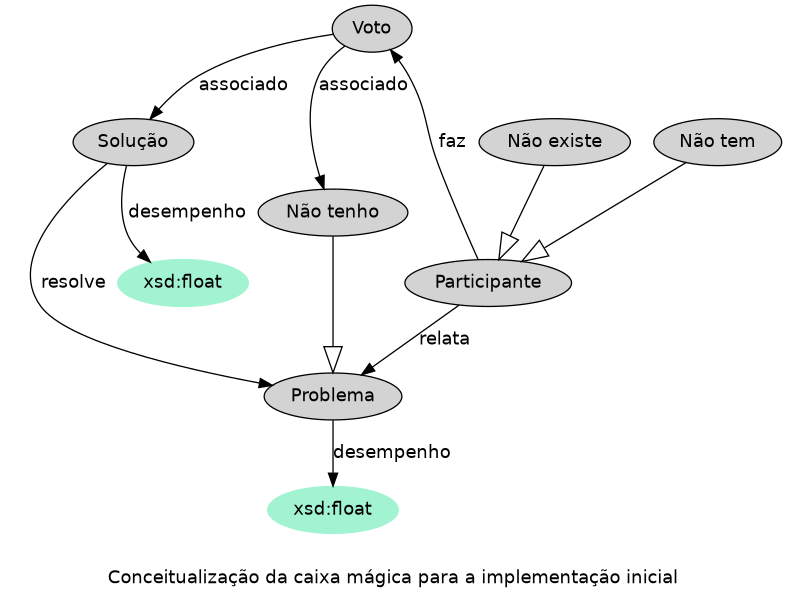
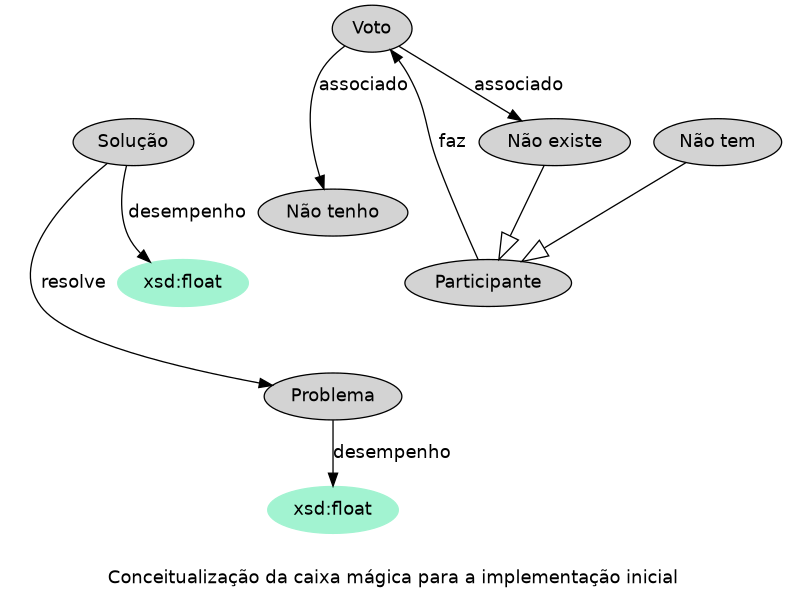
edge "Voto" -> "Solução": now "Voto" -> "Não existe"
edge "Não tenho" -> "Problema": removed
edge "Participante" -> "Problema": removed, label "relata"
